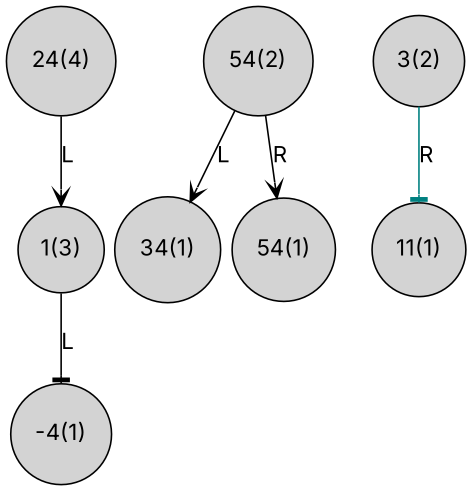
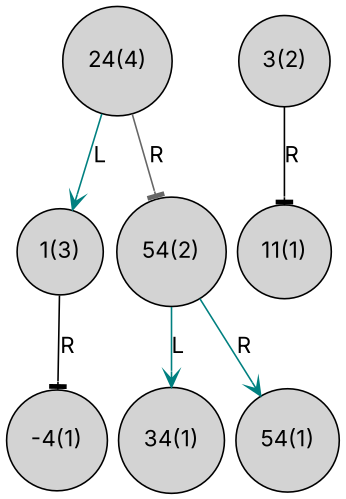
edge "54(2)" -> "34(1)": color black -> teal
edge "54(2)" -> "54(1)": color black -> teal
edge "3(2)" -> "11(1)": color teal -> black
edge "24(4)" -> "54(2)": added, label "R"
edge "24(4)" -> "1(3)": color black -> teal
edge "1(3)" -> "-4(1)": label "L" -> "R"
